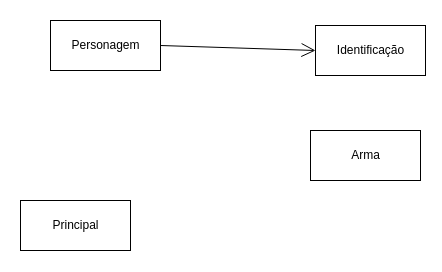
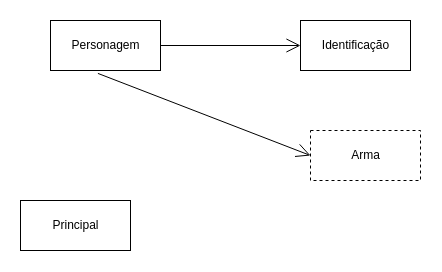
node "Identificação": moved (371, 51) -> (356, 46)
edge "Personagem" -> "Arma": added
node "Arma": style solid -> dashed
